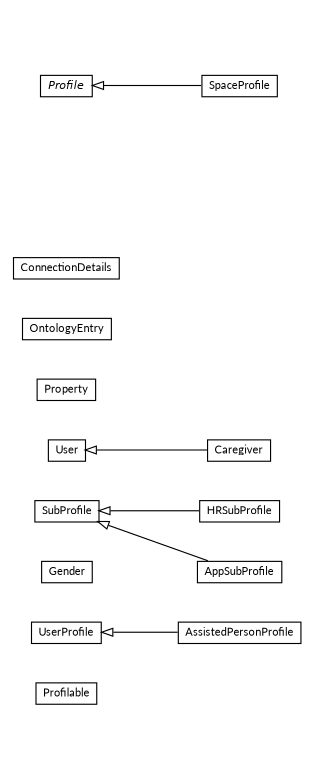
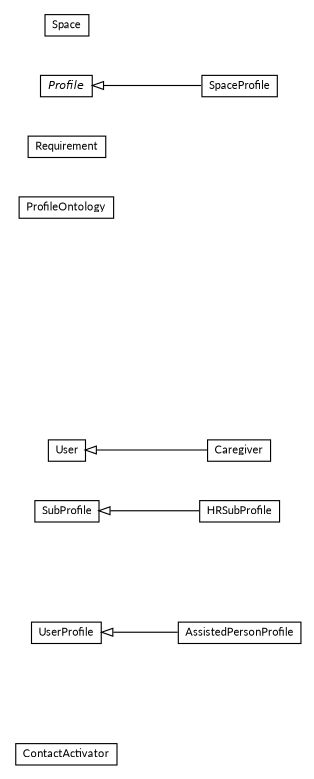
node "Space": added
node "Requirement": added
node "ProfileOntology": added
node "ConnectionDetails": removed
node "OntologyEntry": removed
node "Property": removed
node "Gender": removed
node "AppSubProfile": removed
node "Profilable": removed
node "ContactActivator": added
